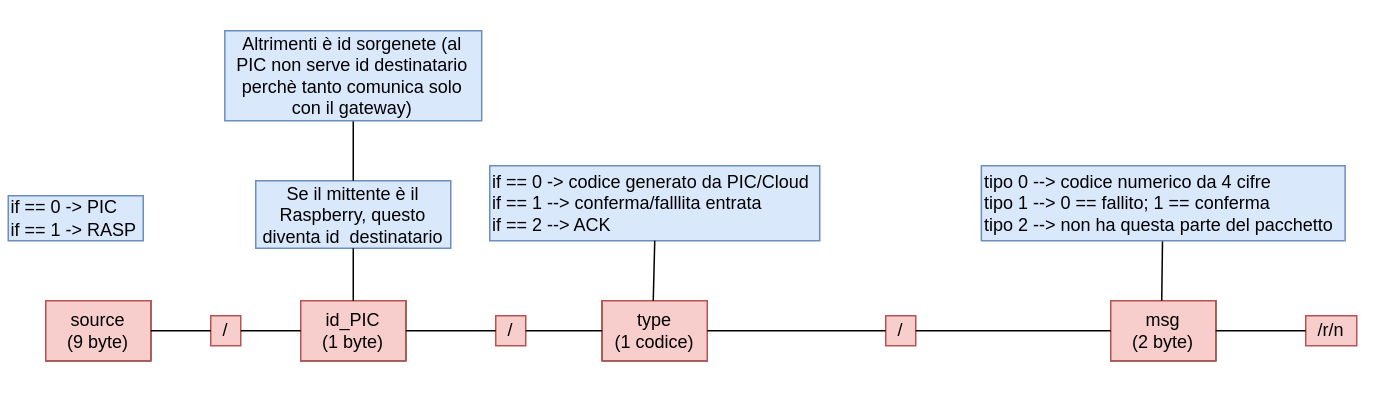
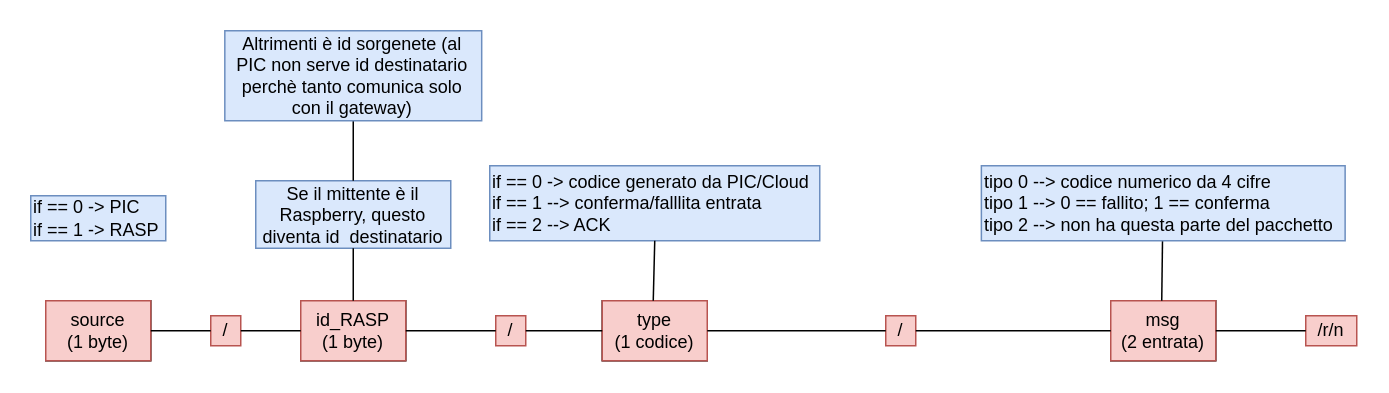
node "if == 0 -> PIC if == 1 -> RASP": moved (76, 218) -> (98, 218)
node "source (9 byte)": label "source (9 byte)" -> "source (1 byte)"
node "id_PIC (1 byte)": label "id_PIC (1 byte)" -> "id_RASP (1 byte)"
node "msg (2 byte)": label "msg (2 byte)" -> "msg (2 entrata)"
